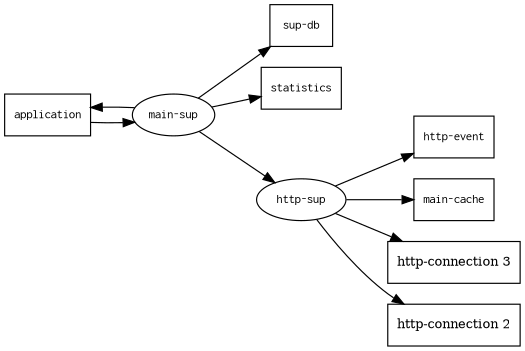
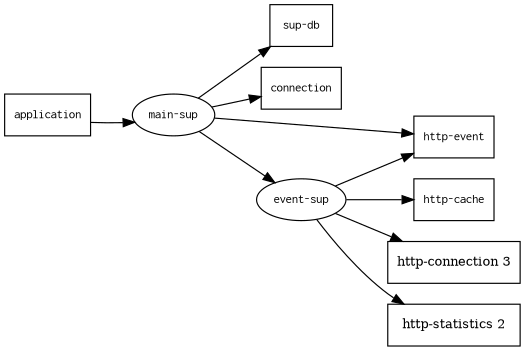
node "statistics": label "statistics" -> "connection"
edge "main-sup" -> "application": now "main-sup" -> "http-event"
node "http-sup": label "http-sup" -> "event-sup"
node "main-cache": label "main-cache" -> "http-cache"
node "http-connection 2": label "http-connection 2" -> "http-statistics 2"
